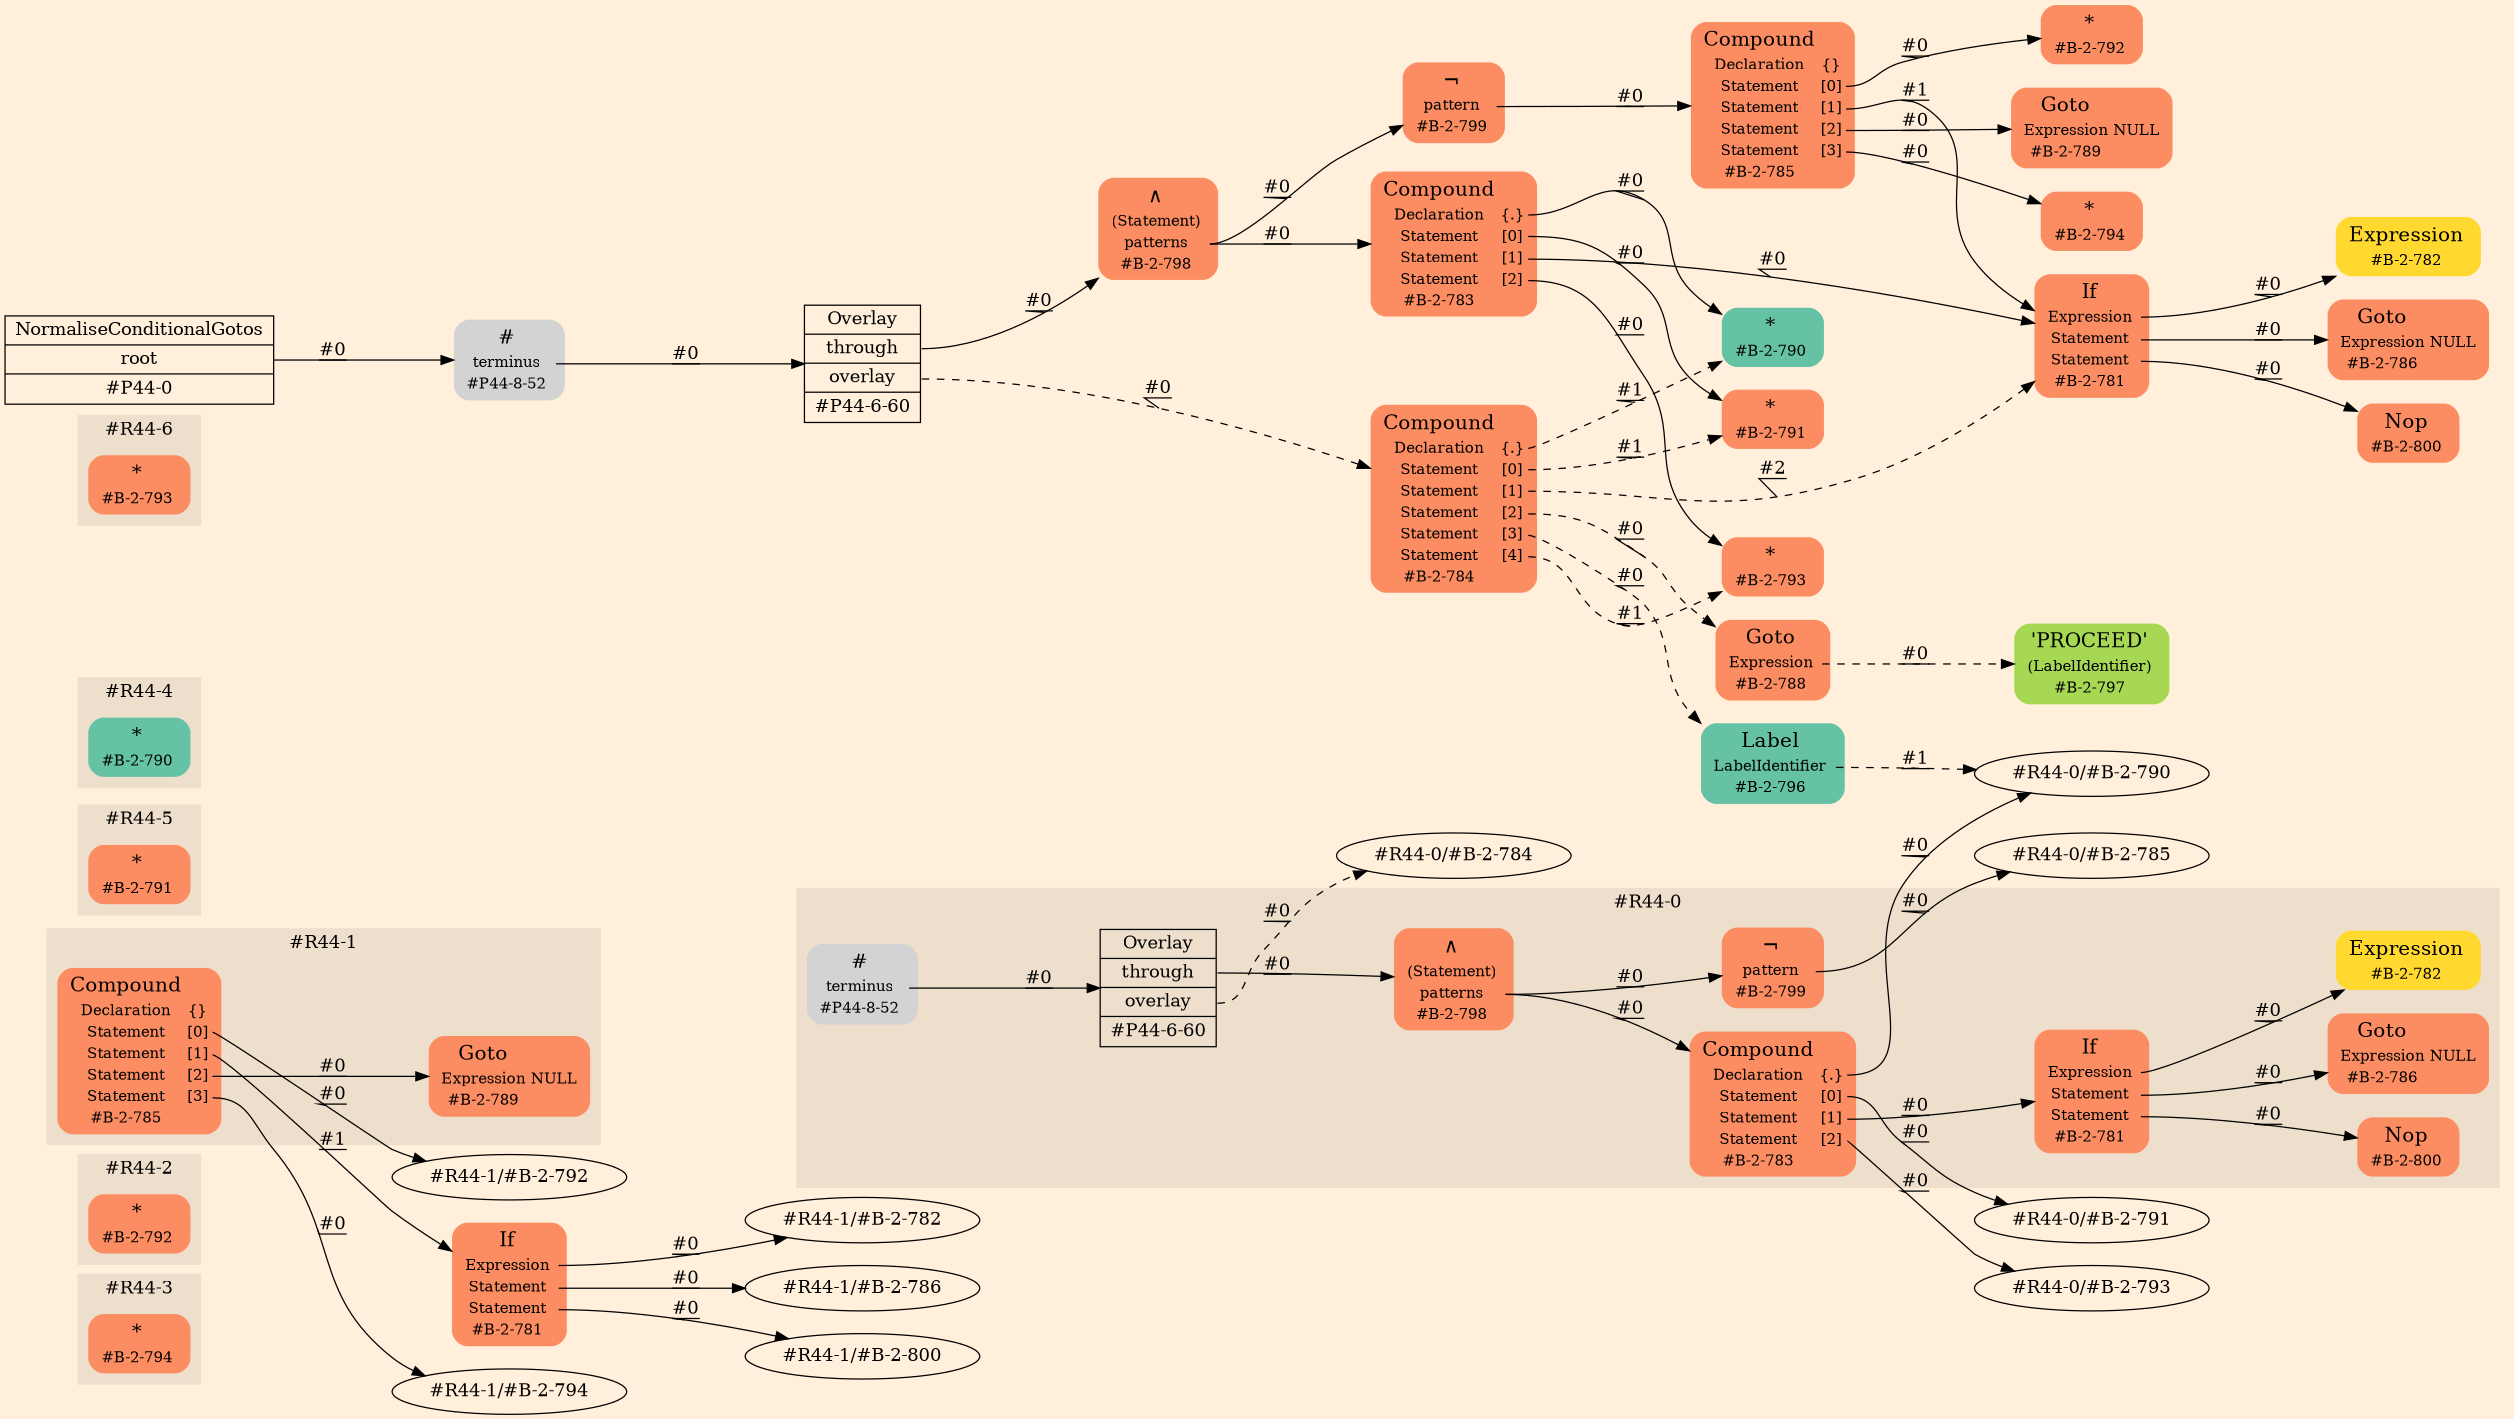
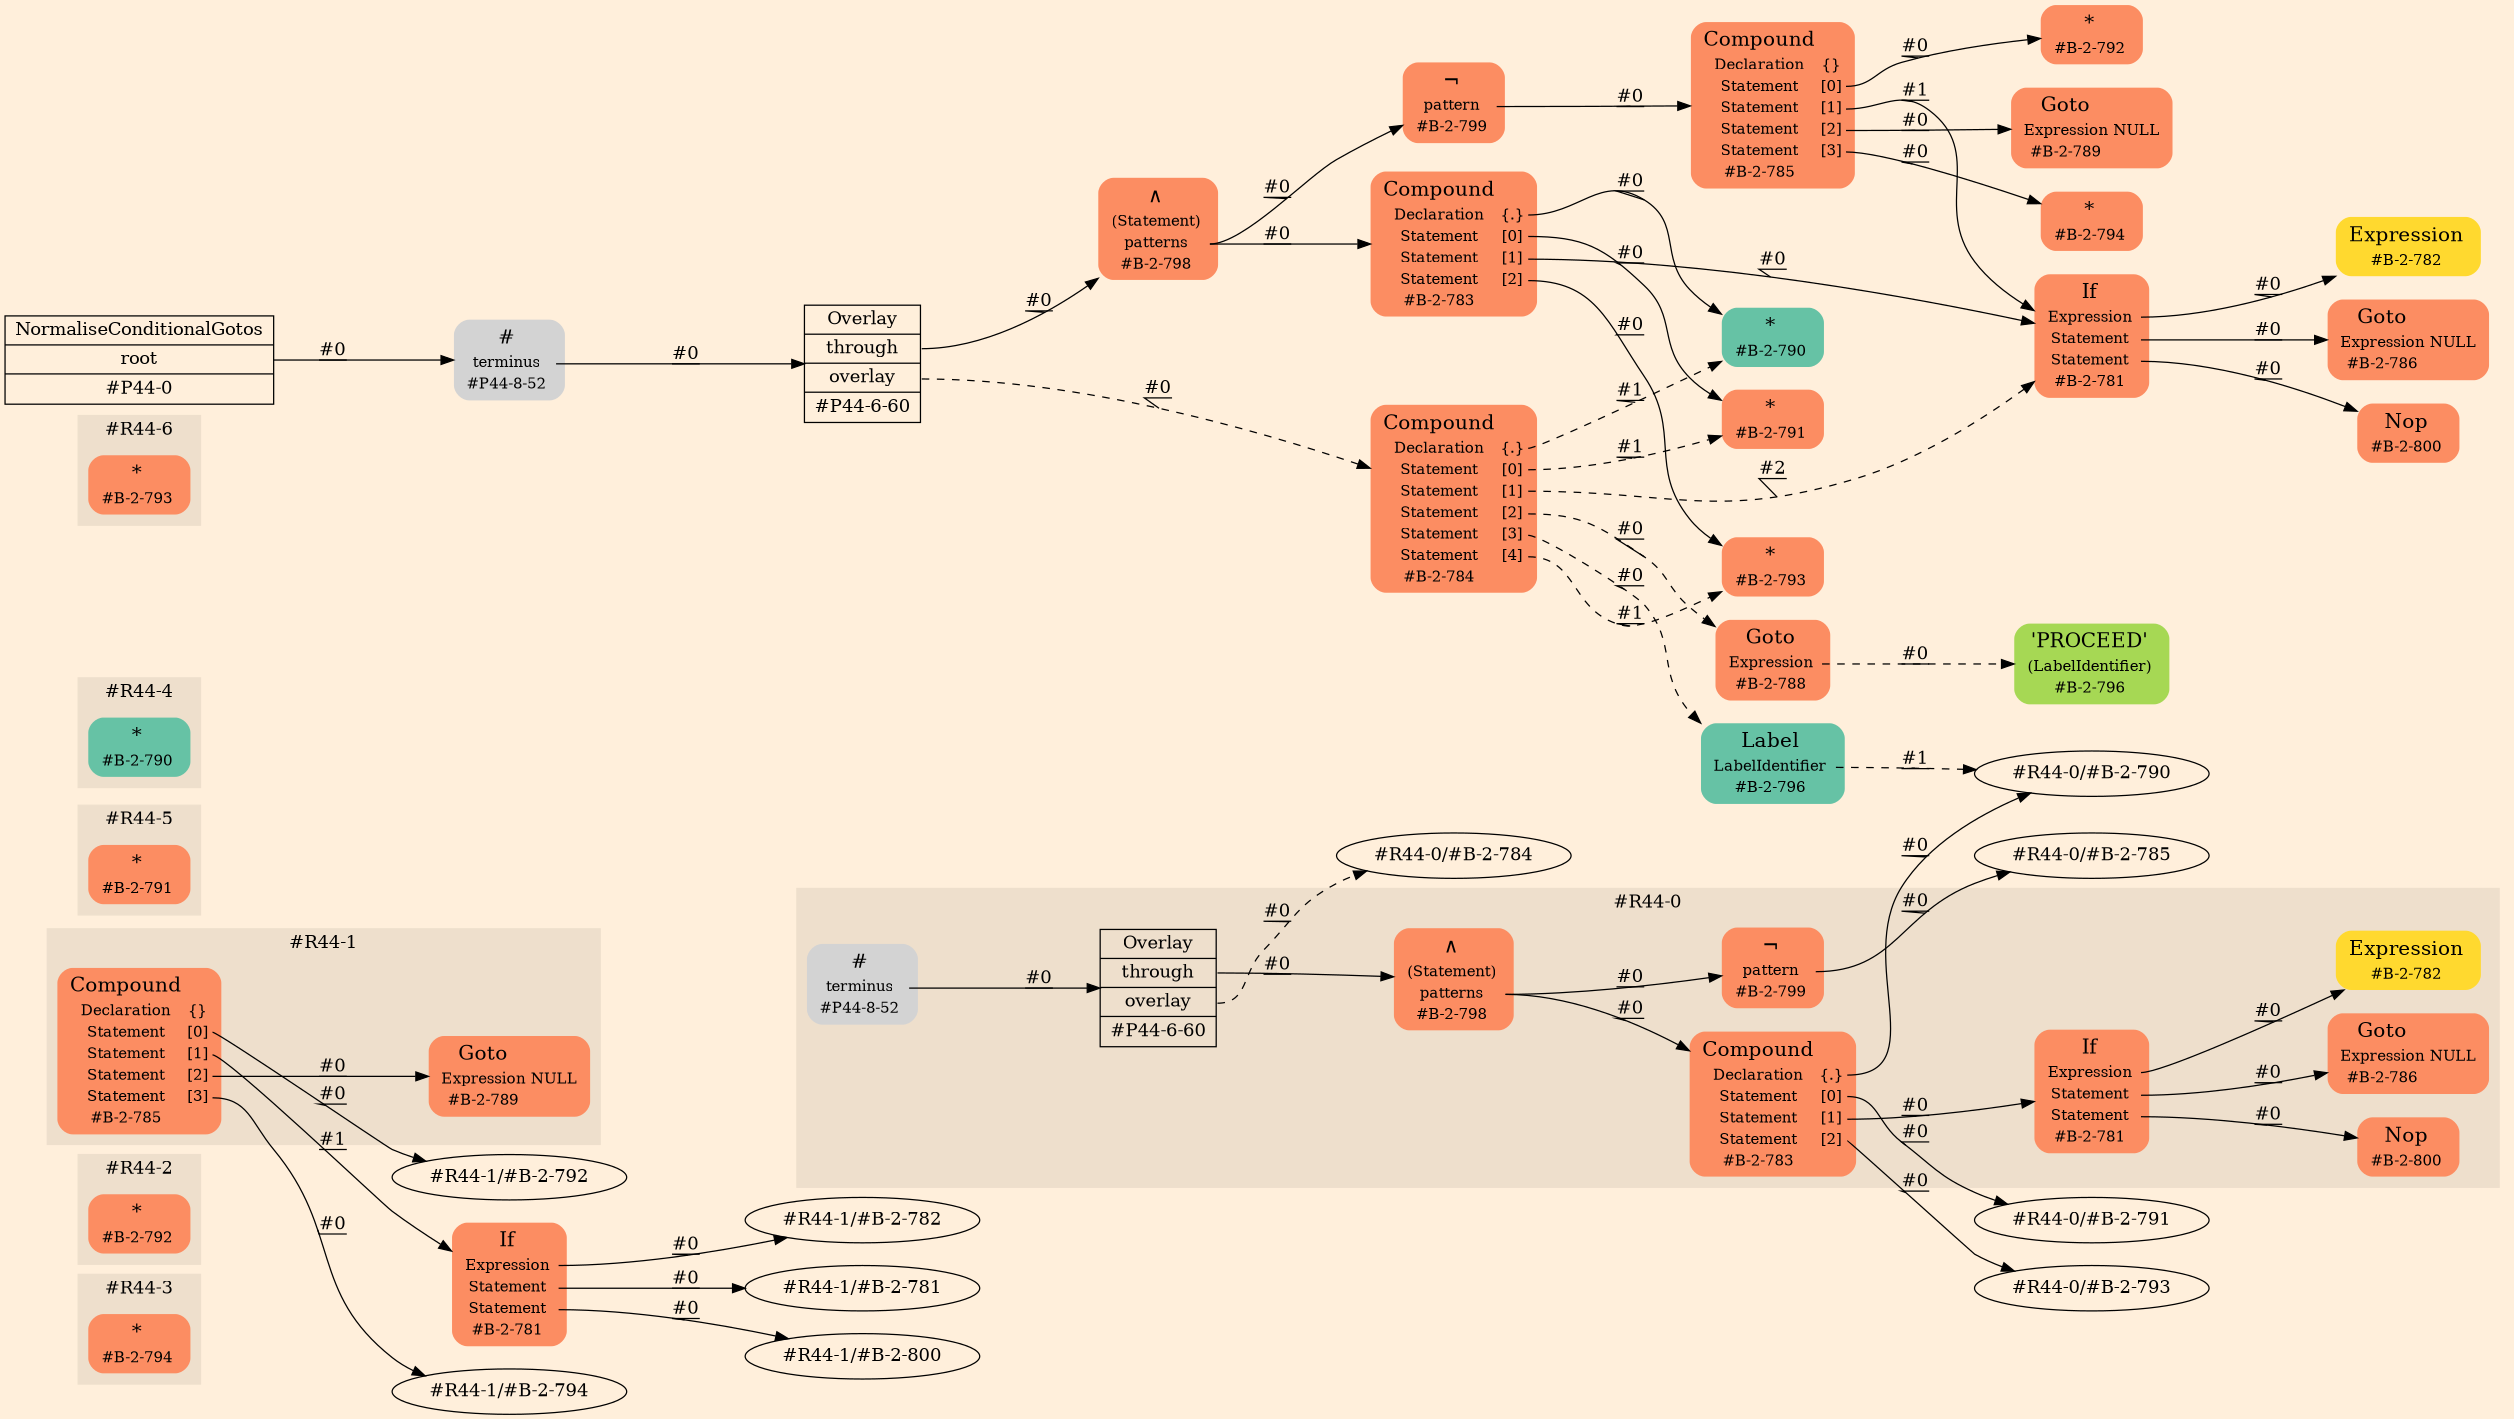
node "'PROCEED'": text "#B-2-797" -> "#B-2-796"
node "#R44-1/#B-2-786": label "#R44-1/#B-2-786" -> "#R44-1/#B-2-781"
